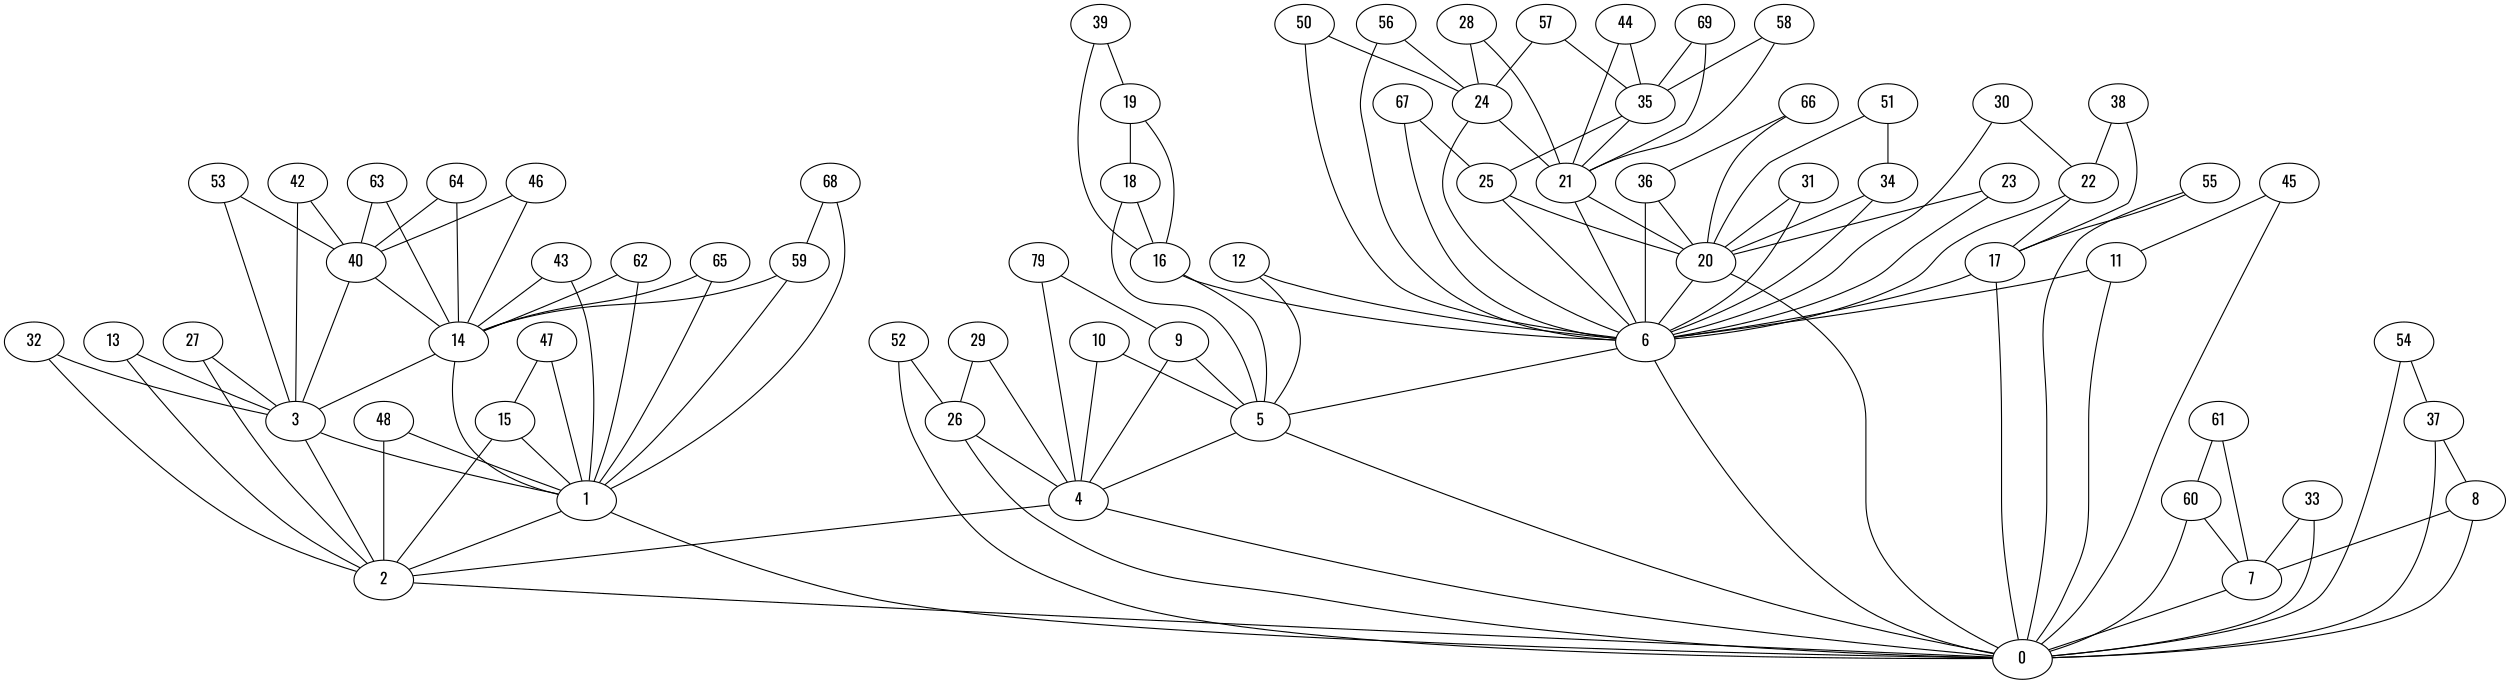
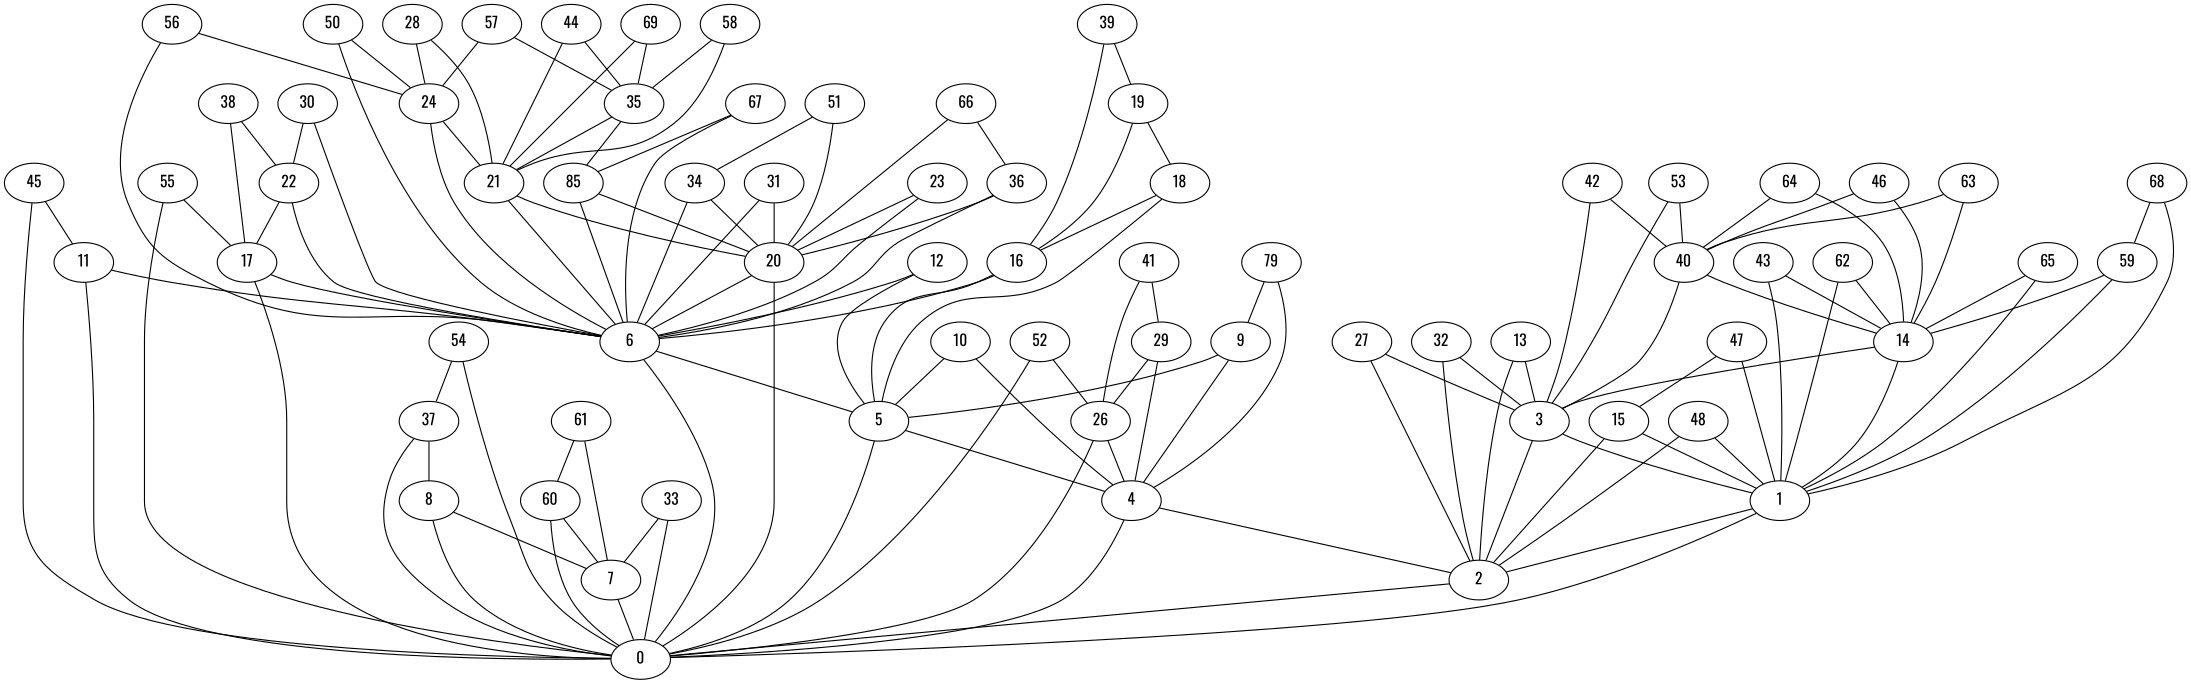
node "25": label "25" -> "85"
node "41": added
